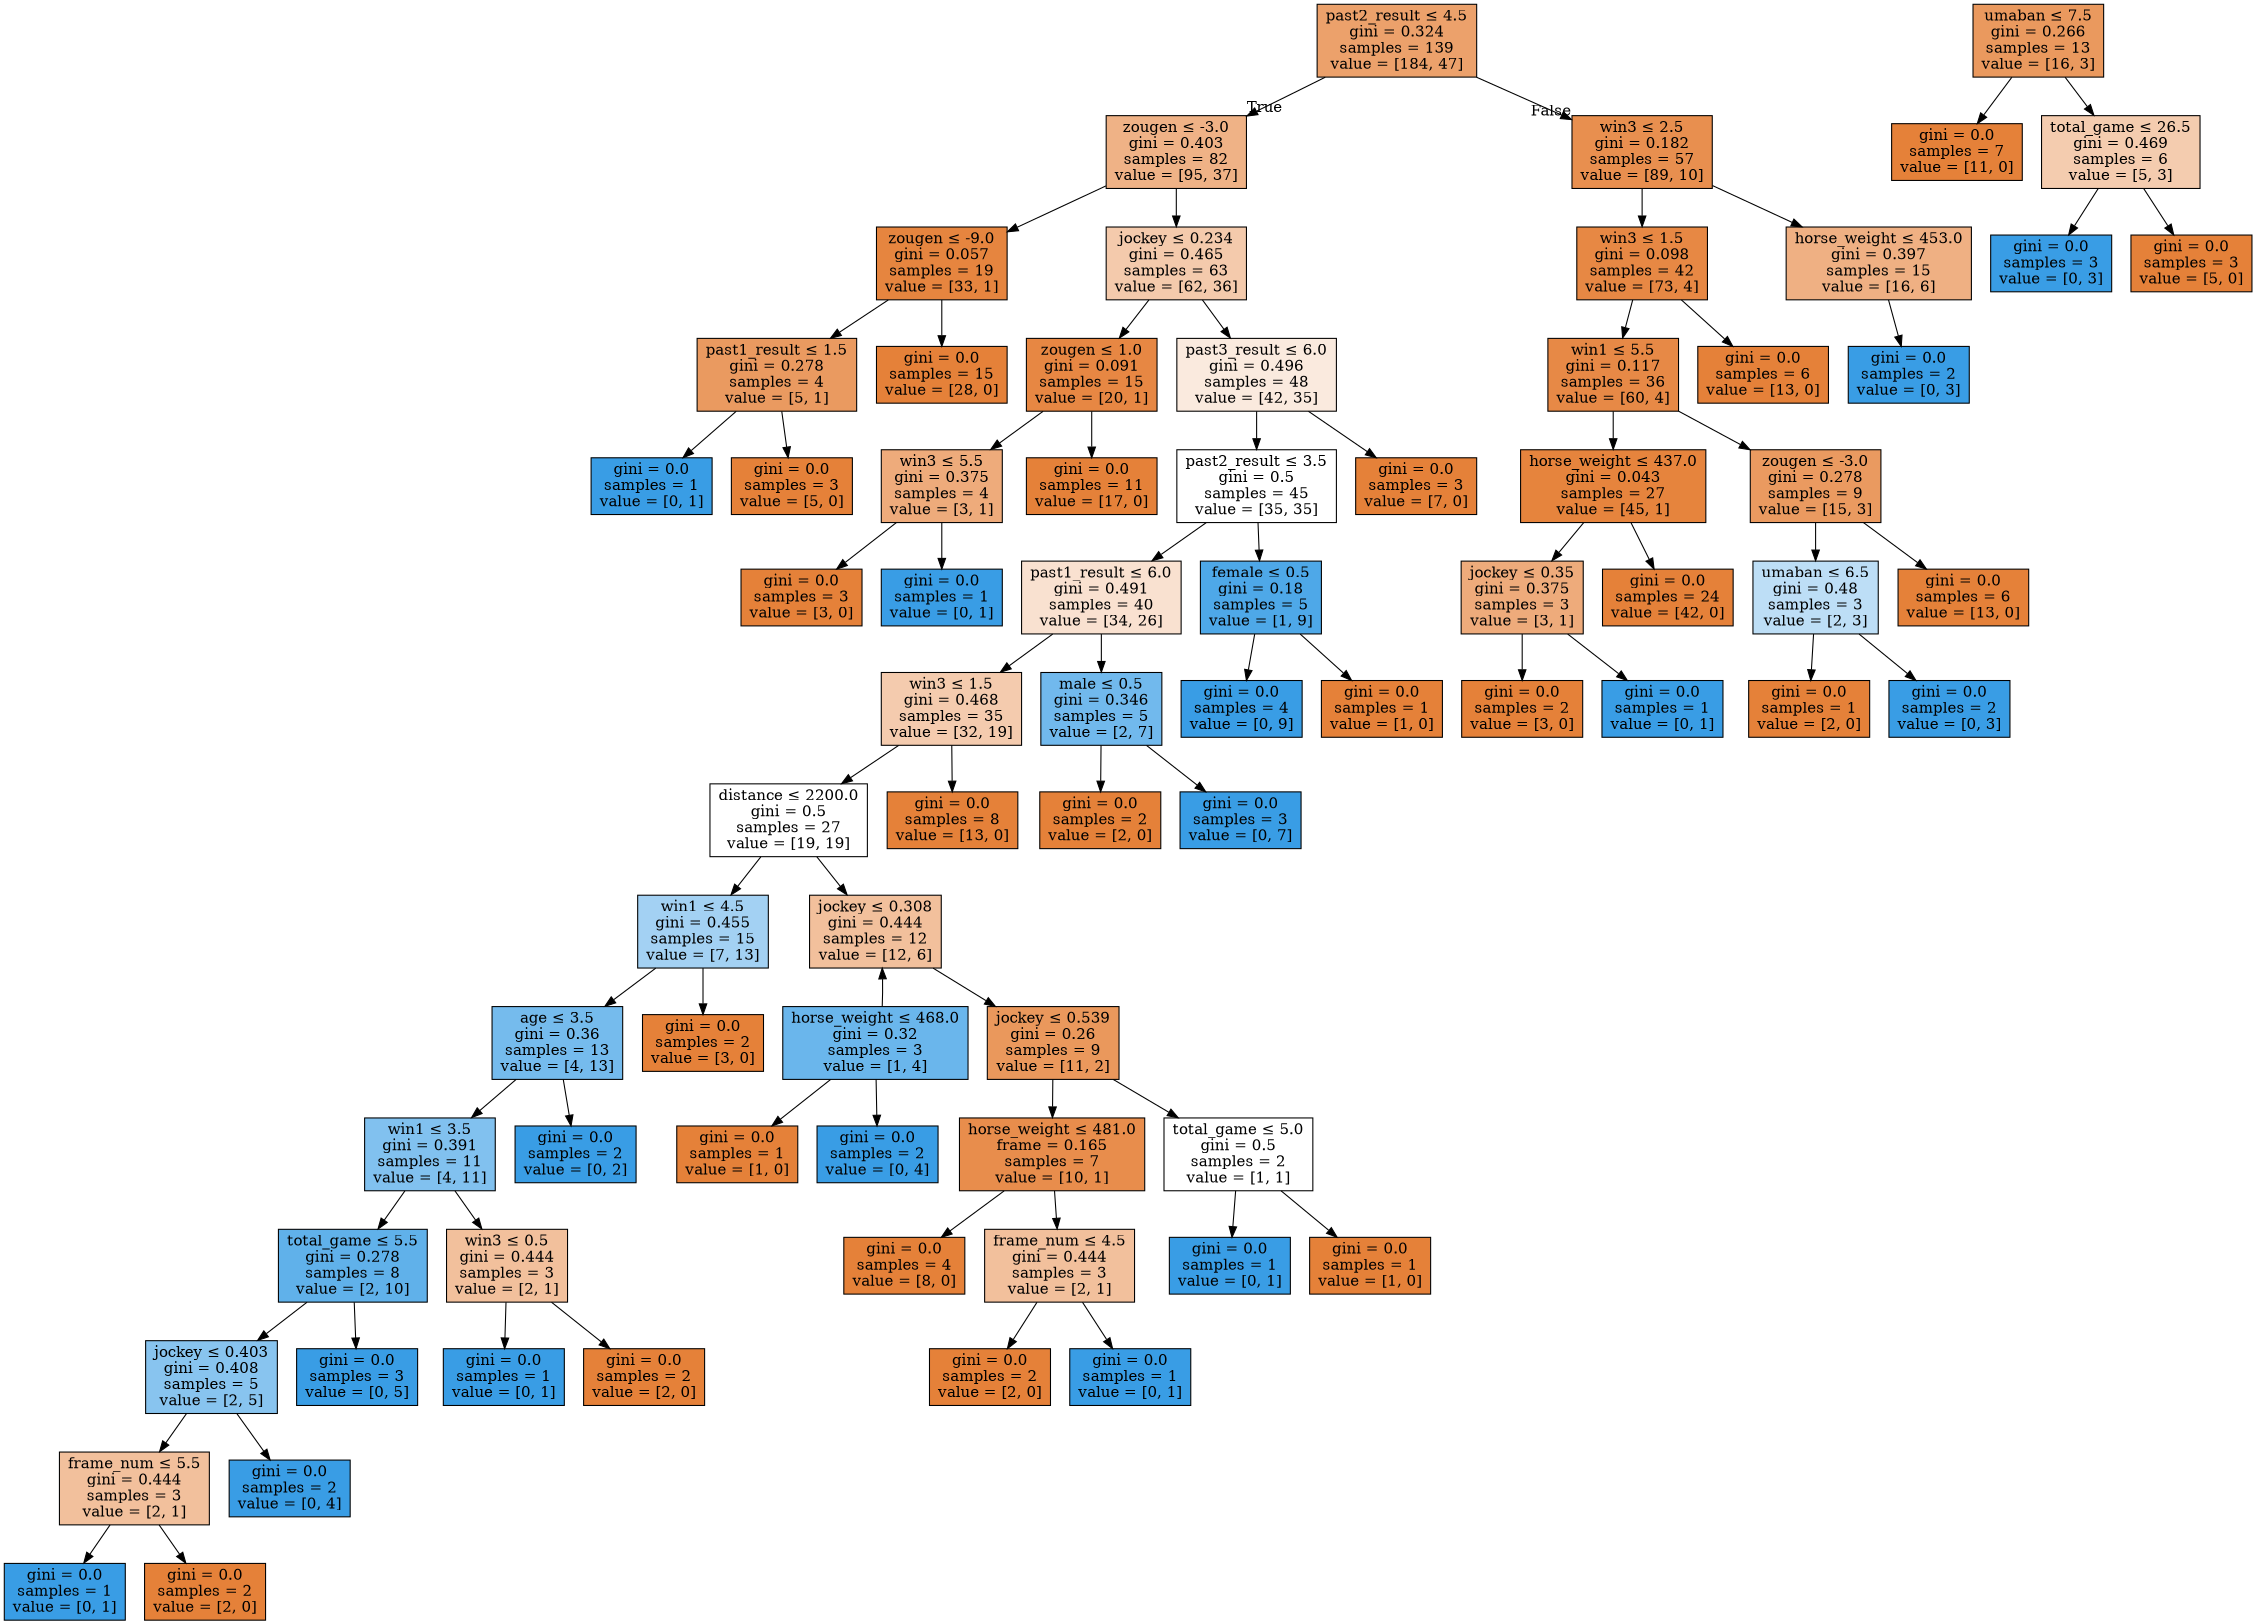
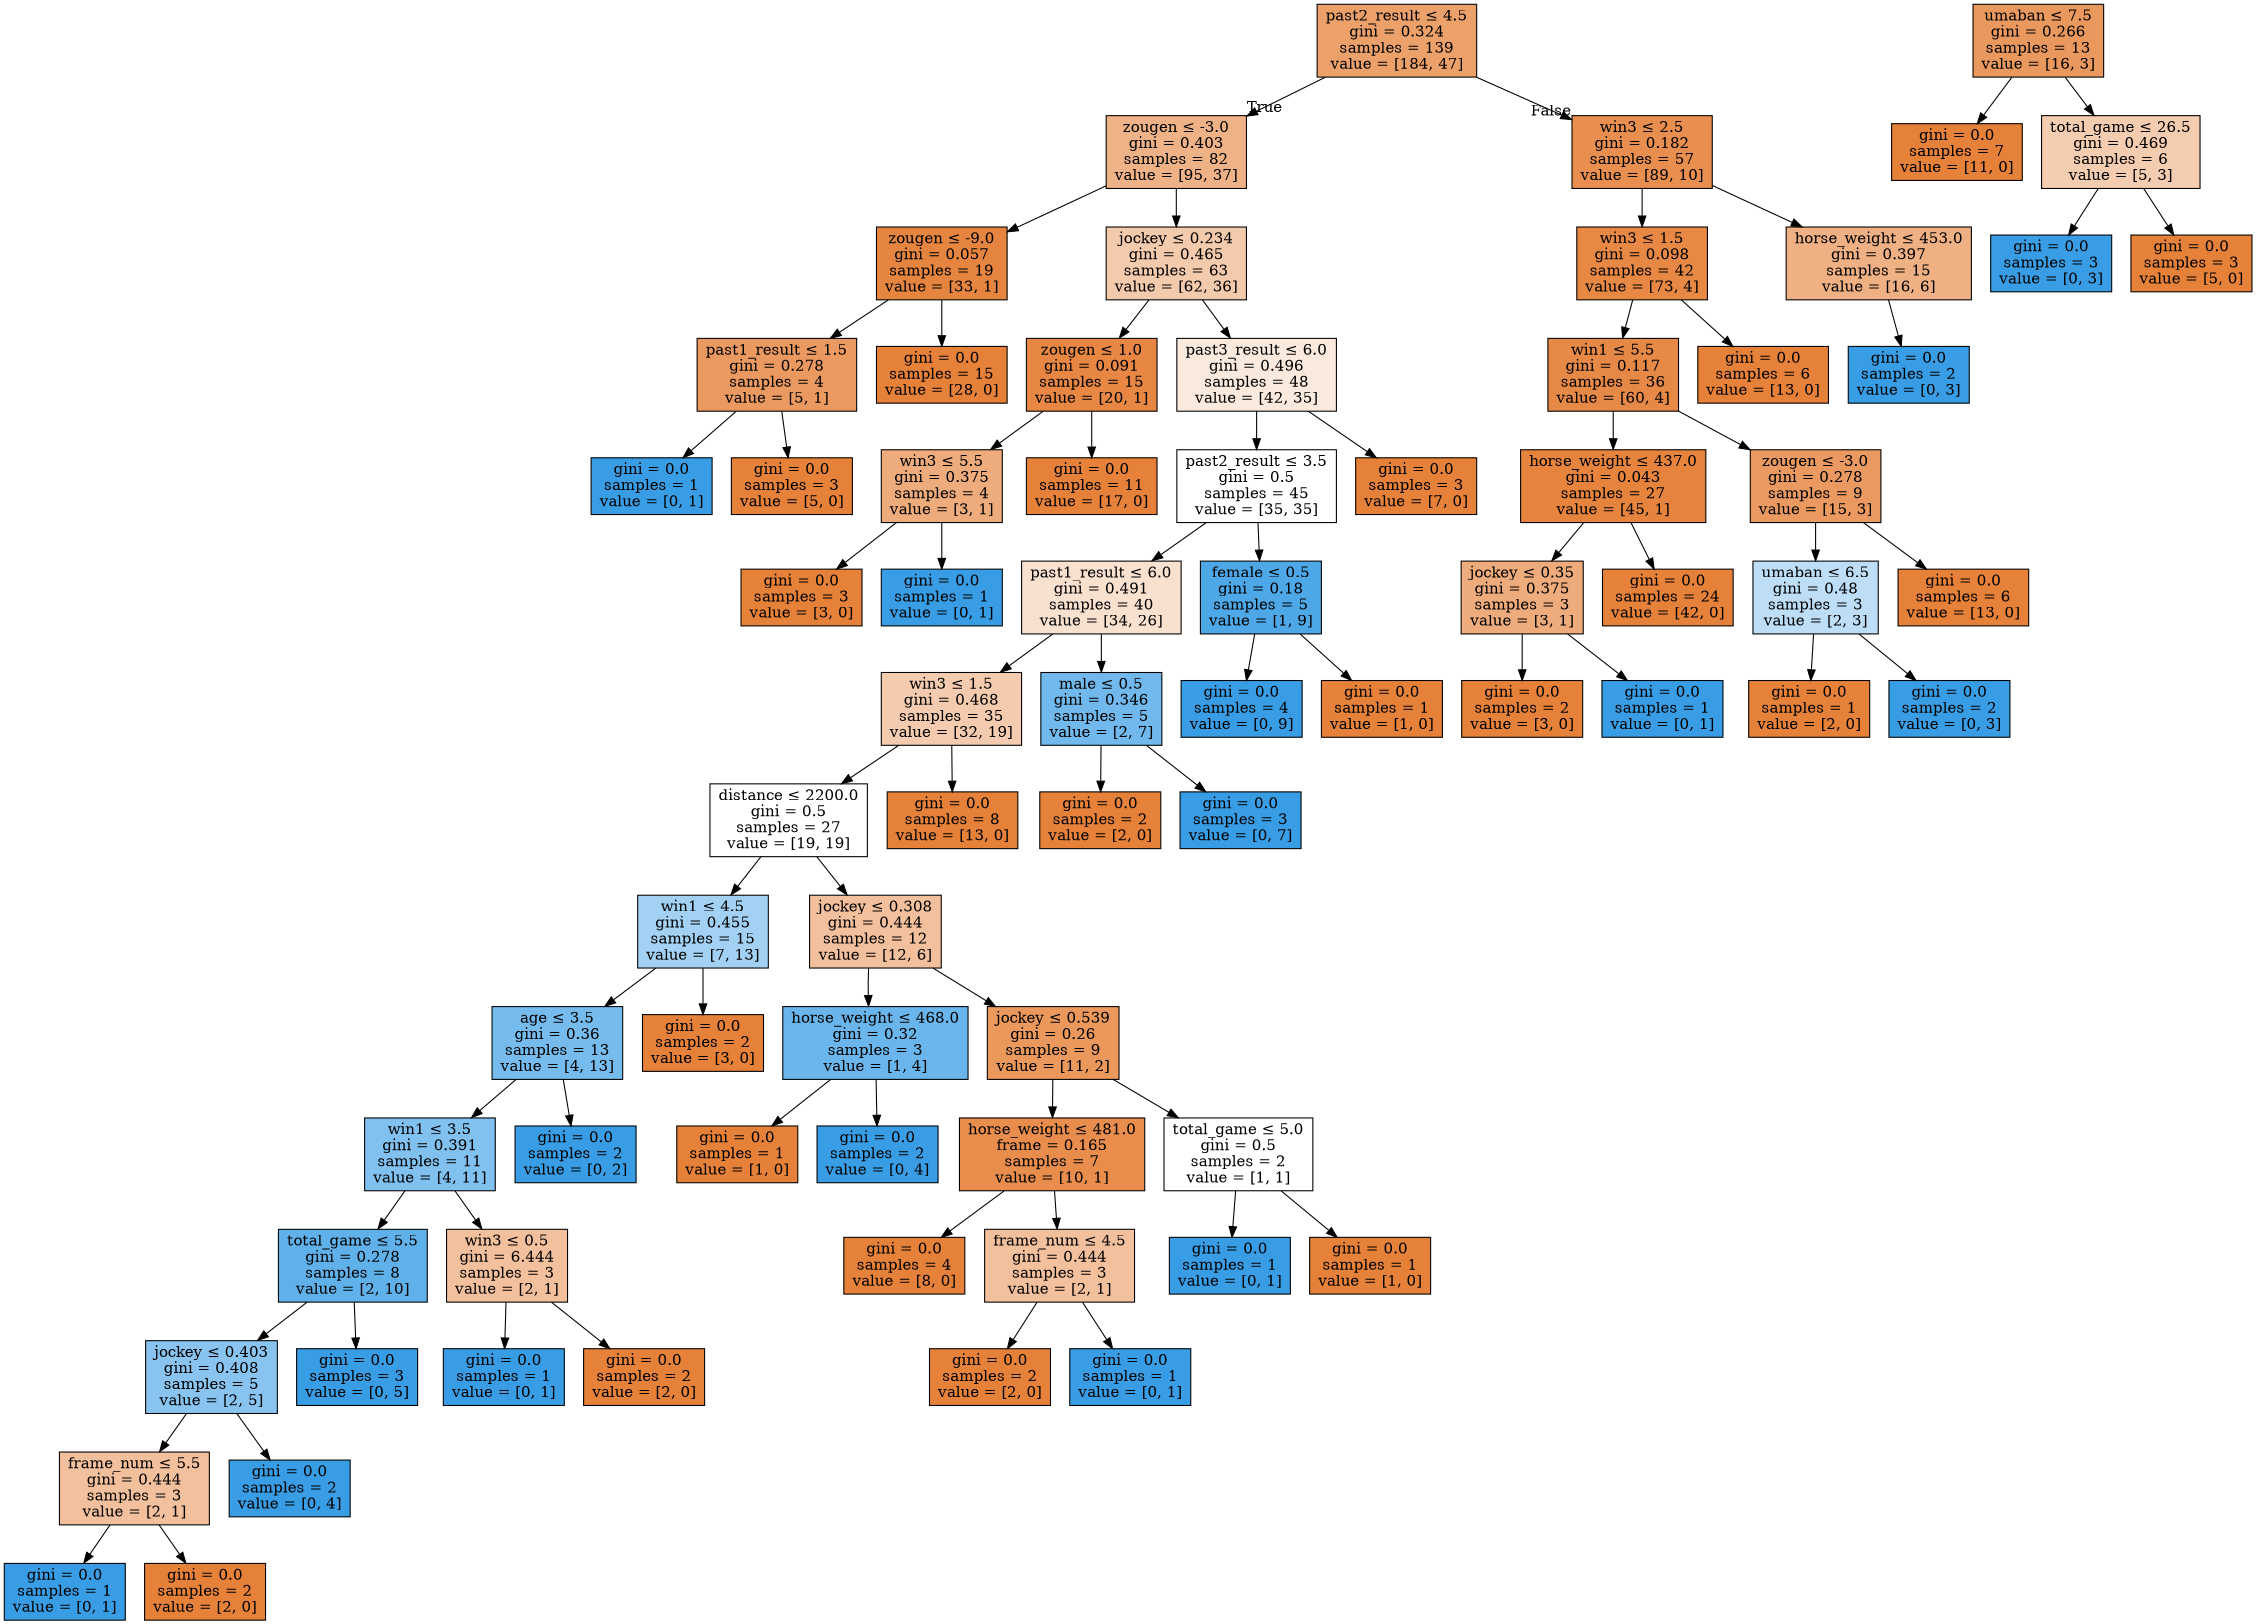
edge "horse_weight ≤ 468.0" -> "jockey ≤ 0.308": reversed
node "win3 ≤ 0.5": text "gini = 0.444" -> "gini = 6.444"
